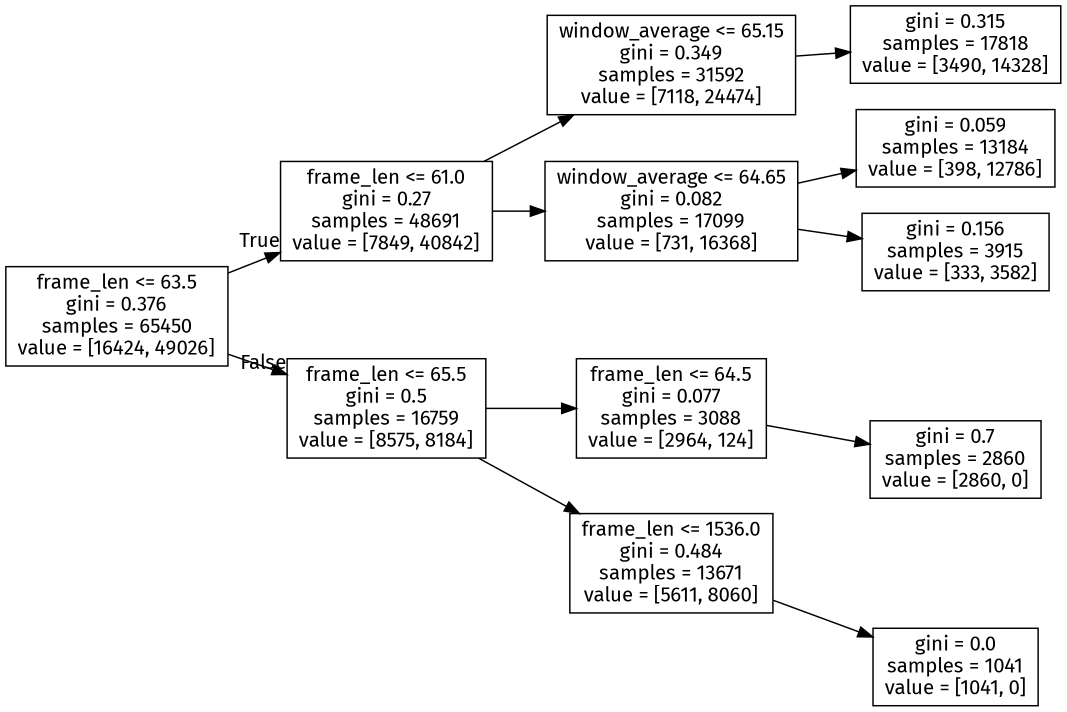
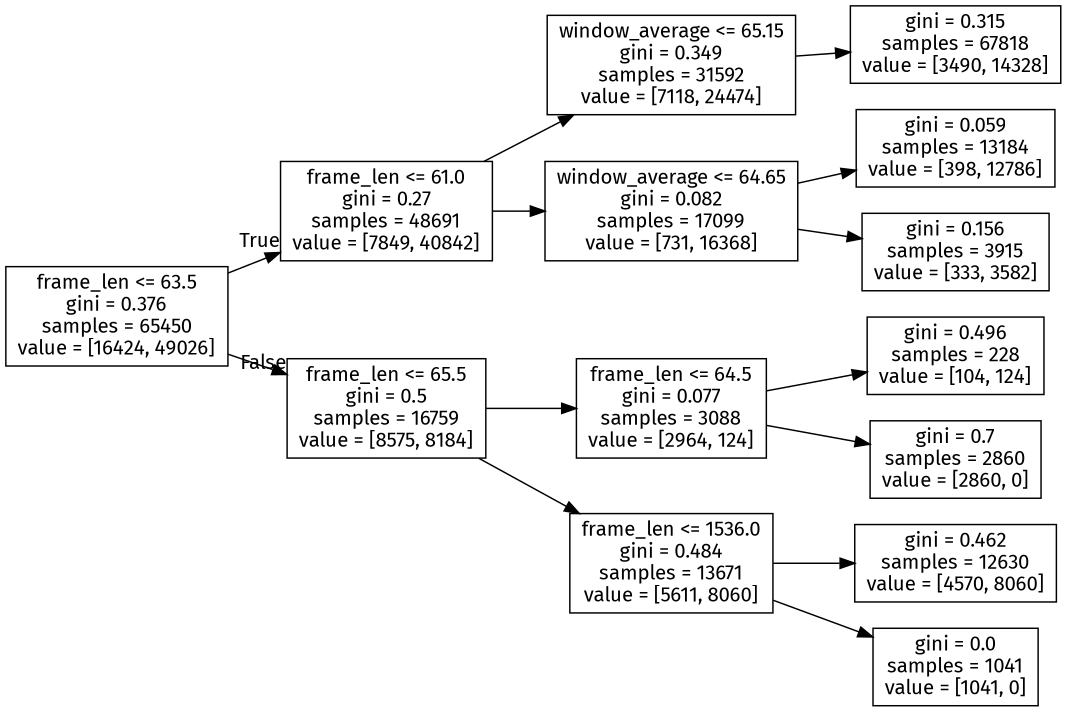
node "gini = 0.315 samples = 17818 value = [3490, 14328]": label "gini = 0.315 samples = 17818 value = [3490, 14328]" -> "gini = 0.315 samples = 67818 value = [3490, 14328]"
node "gini = 0.496 samples = 228 value = [104, 124]": added
node "gini = 0.462 samples = 12630 value = [4570, 8060]": added
